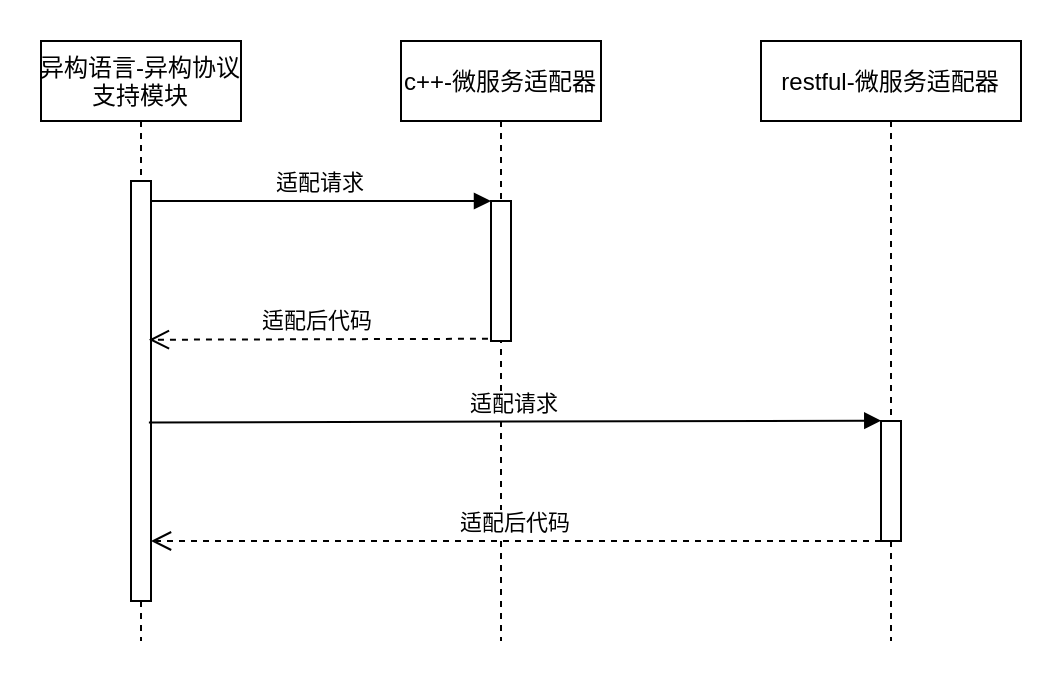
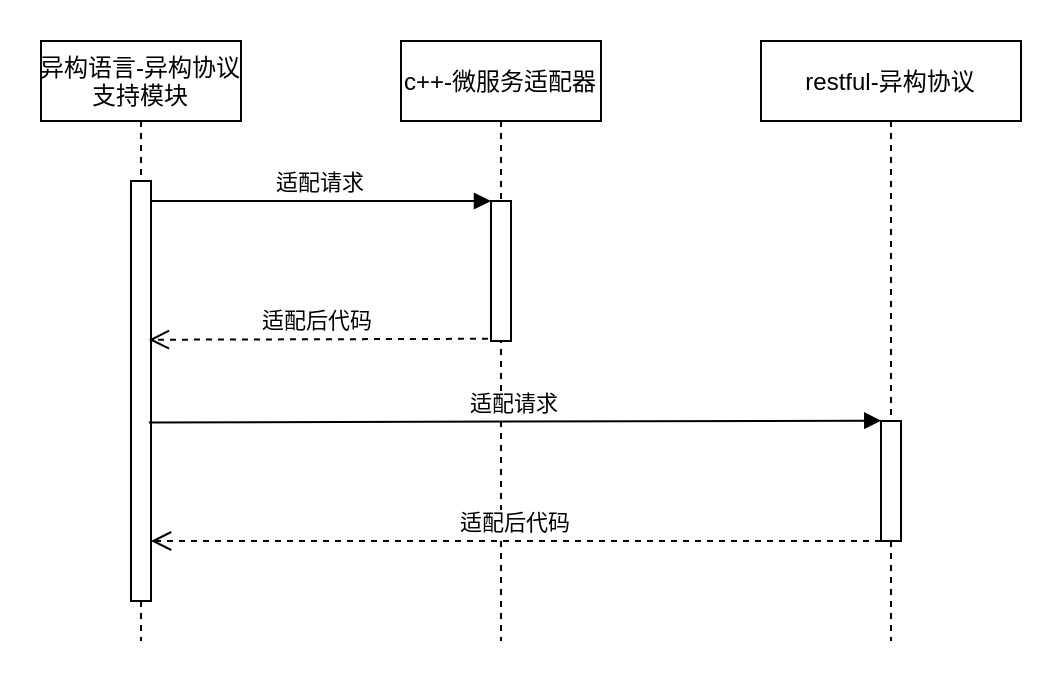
node "restful-微服务适配器": label "restful-微服务适配器" -> "restful-异构协议"
